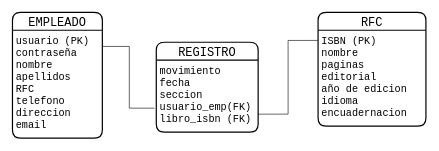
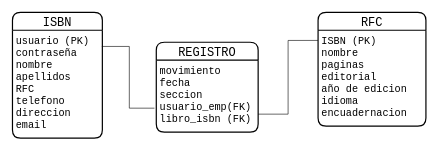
node "EMPLEADO": label "EMPLEADO" -> "ISBN"
